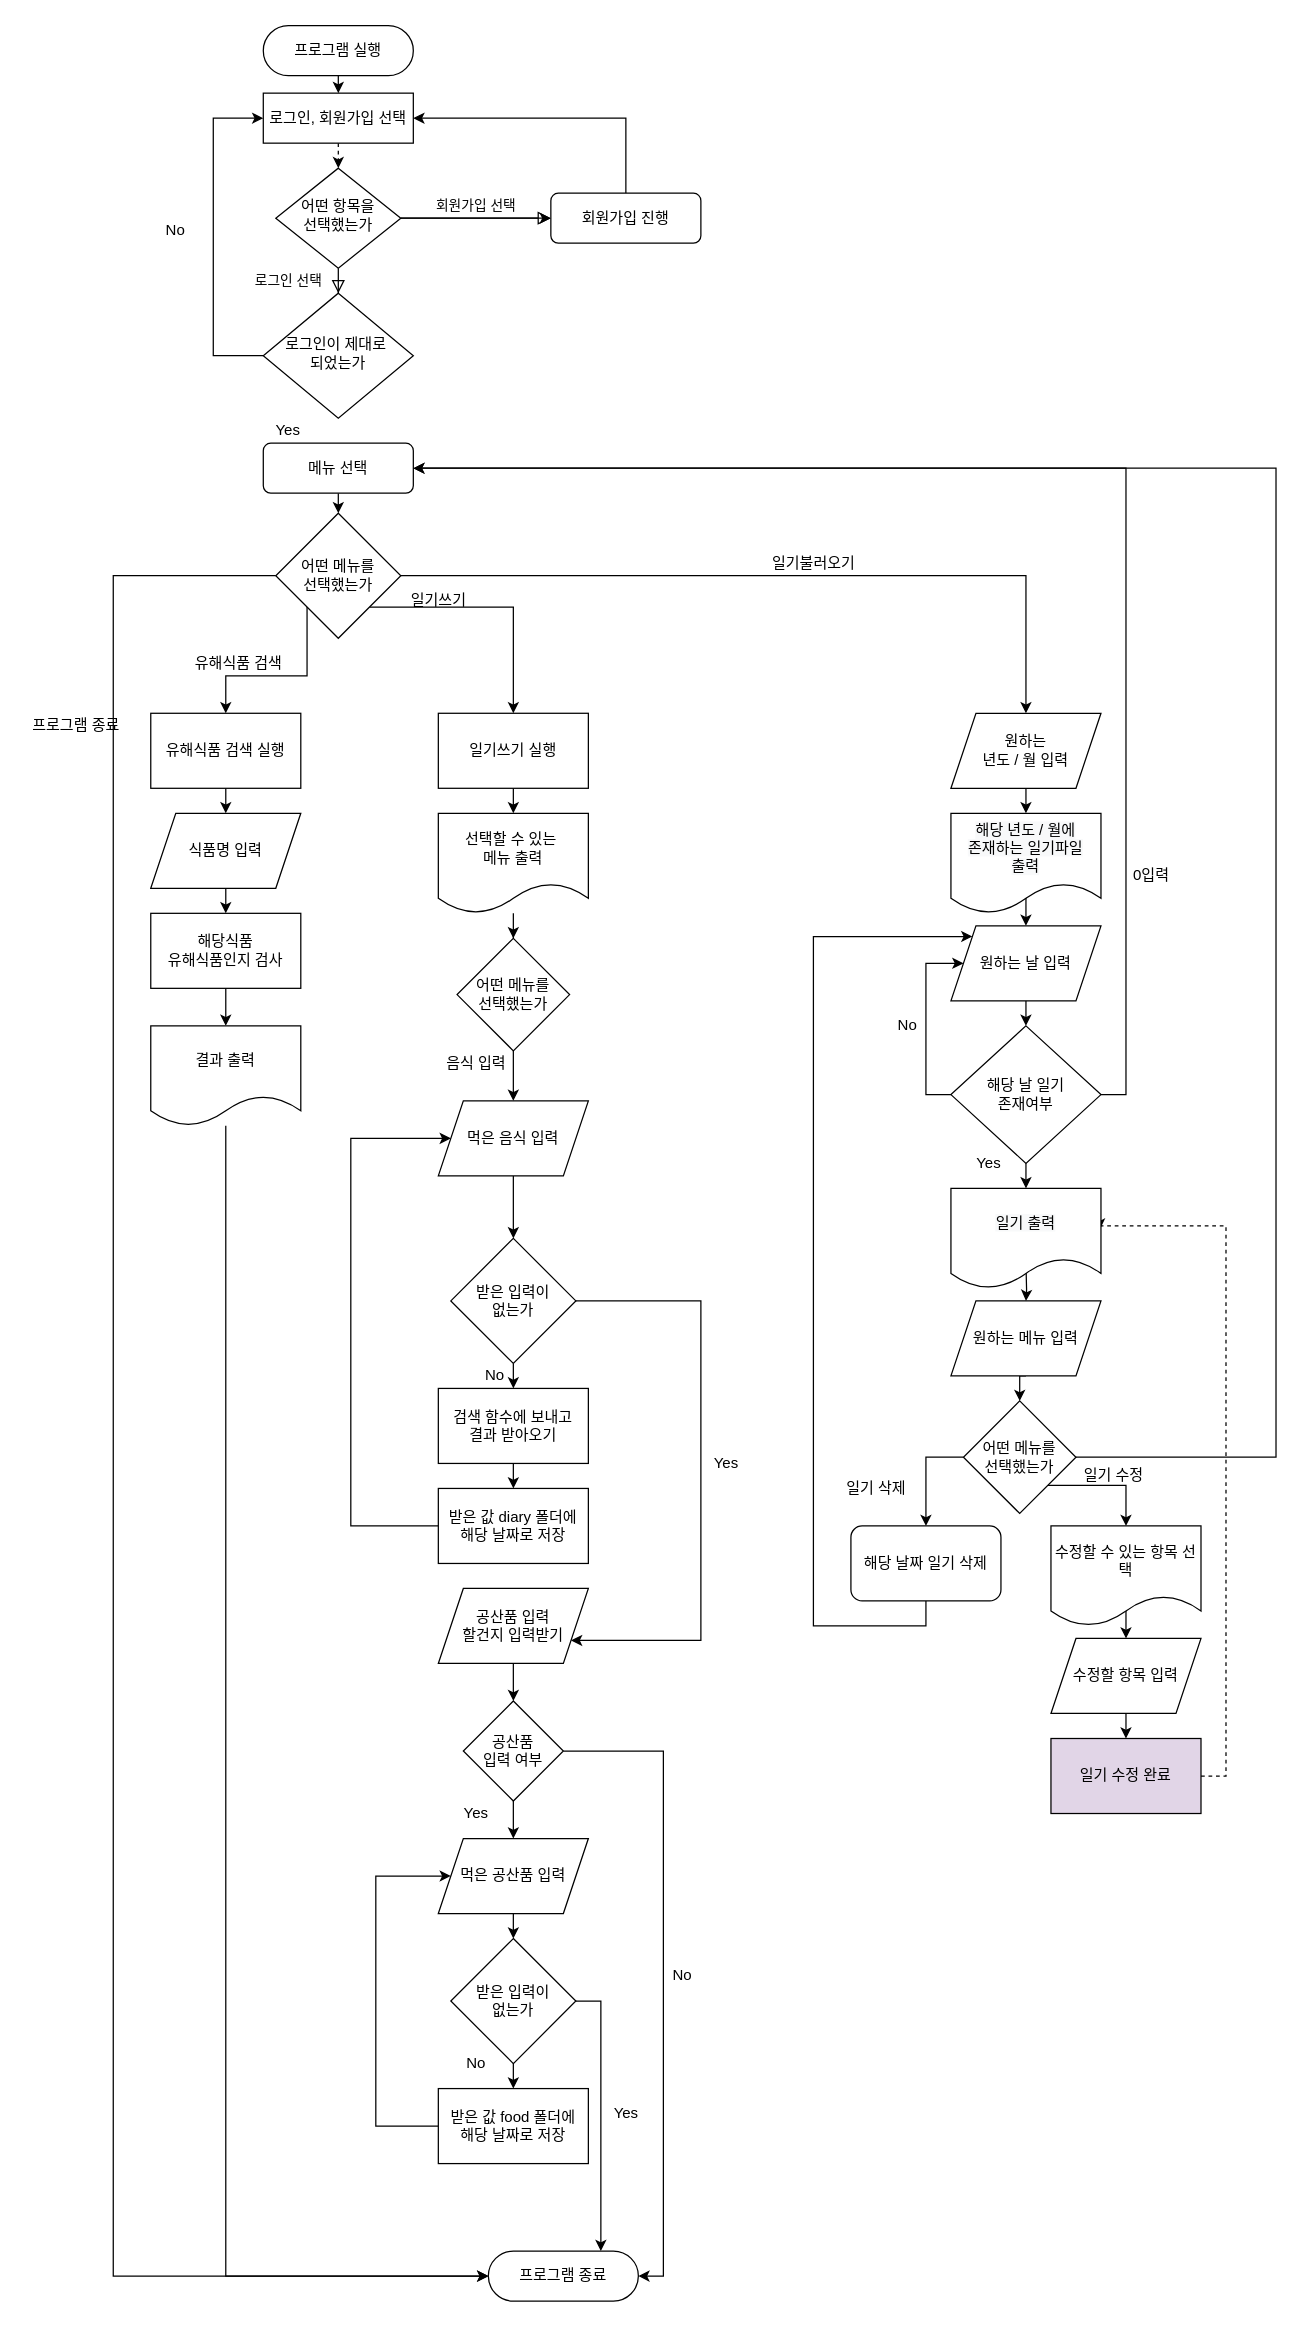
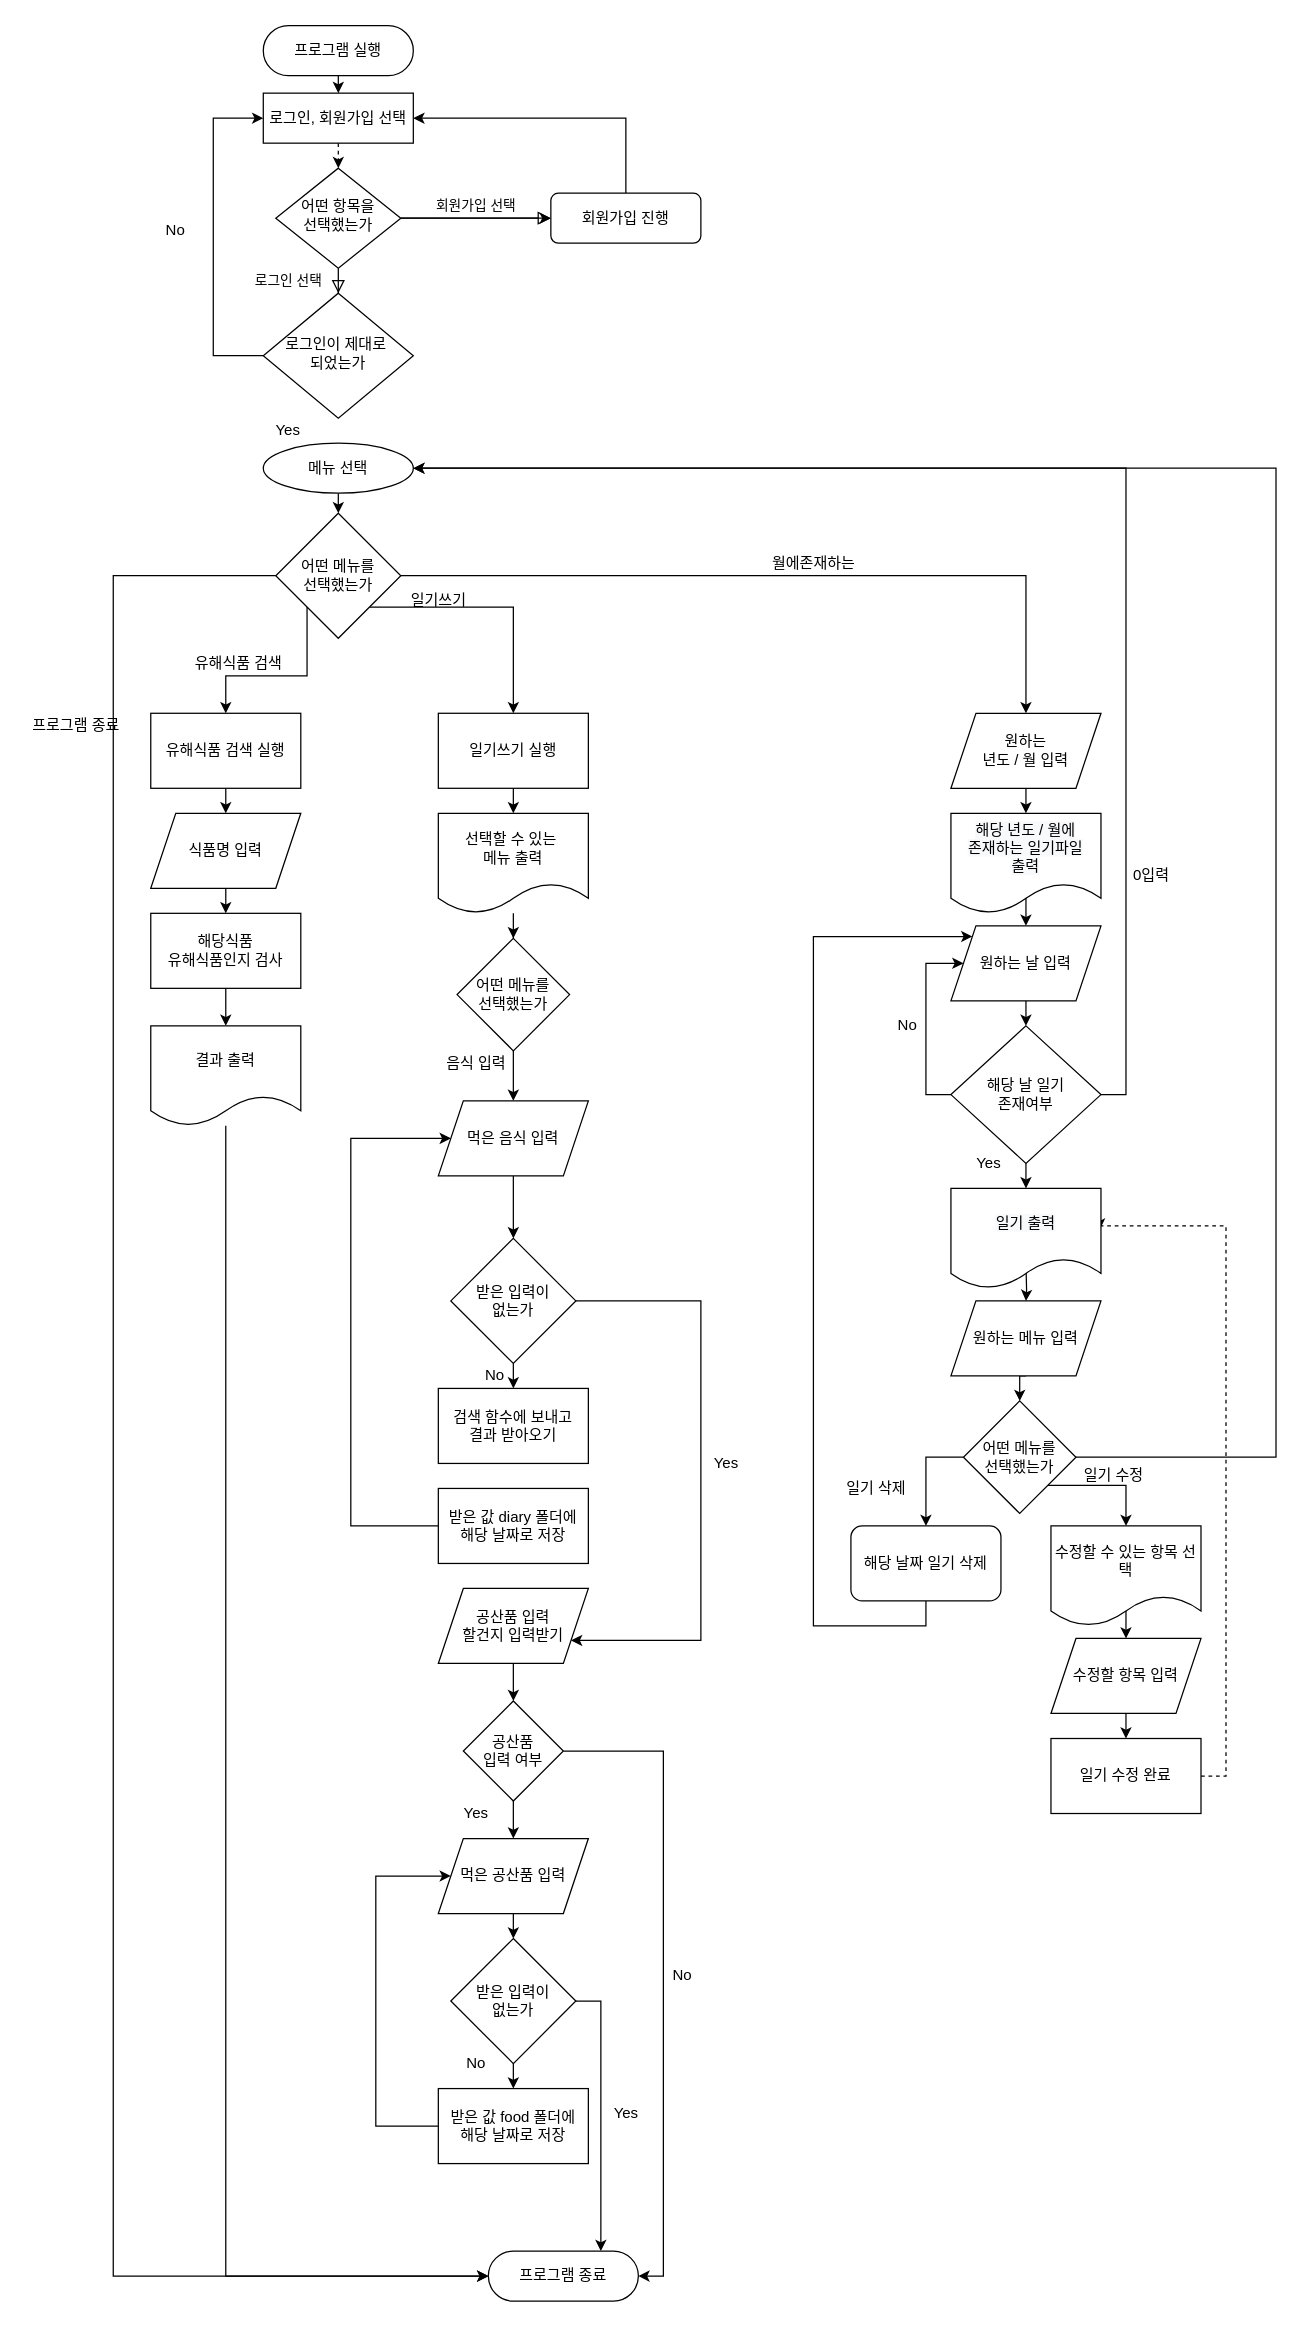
node "메뉴 선택": shape rounded rectangle -> ellipse
node "일기불러오기": label "일기불러오기" -> "월에존재하는"
edge "검색 함수에 보내고 결과 받아오기" -> "받은 값 diary 폴더에 해당 날짜로 저장": removed
node "일기 수정 완료": fillcolor #e1d5e7 -> #ffffff
